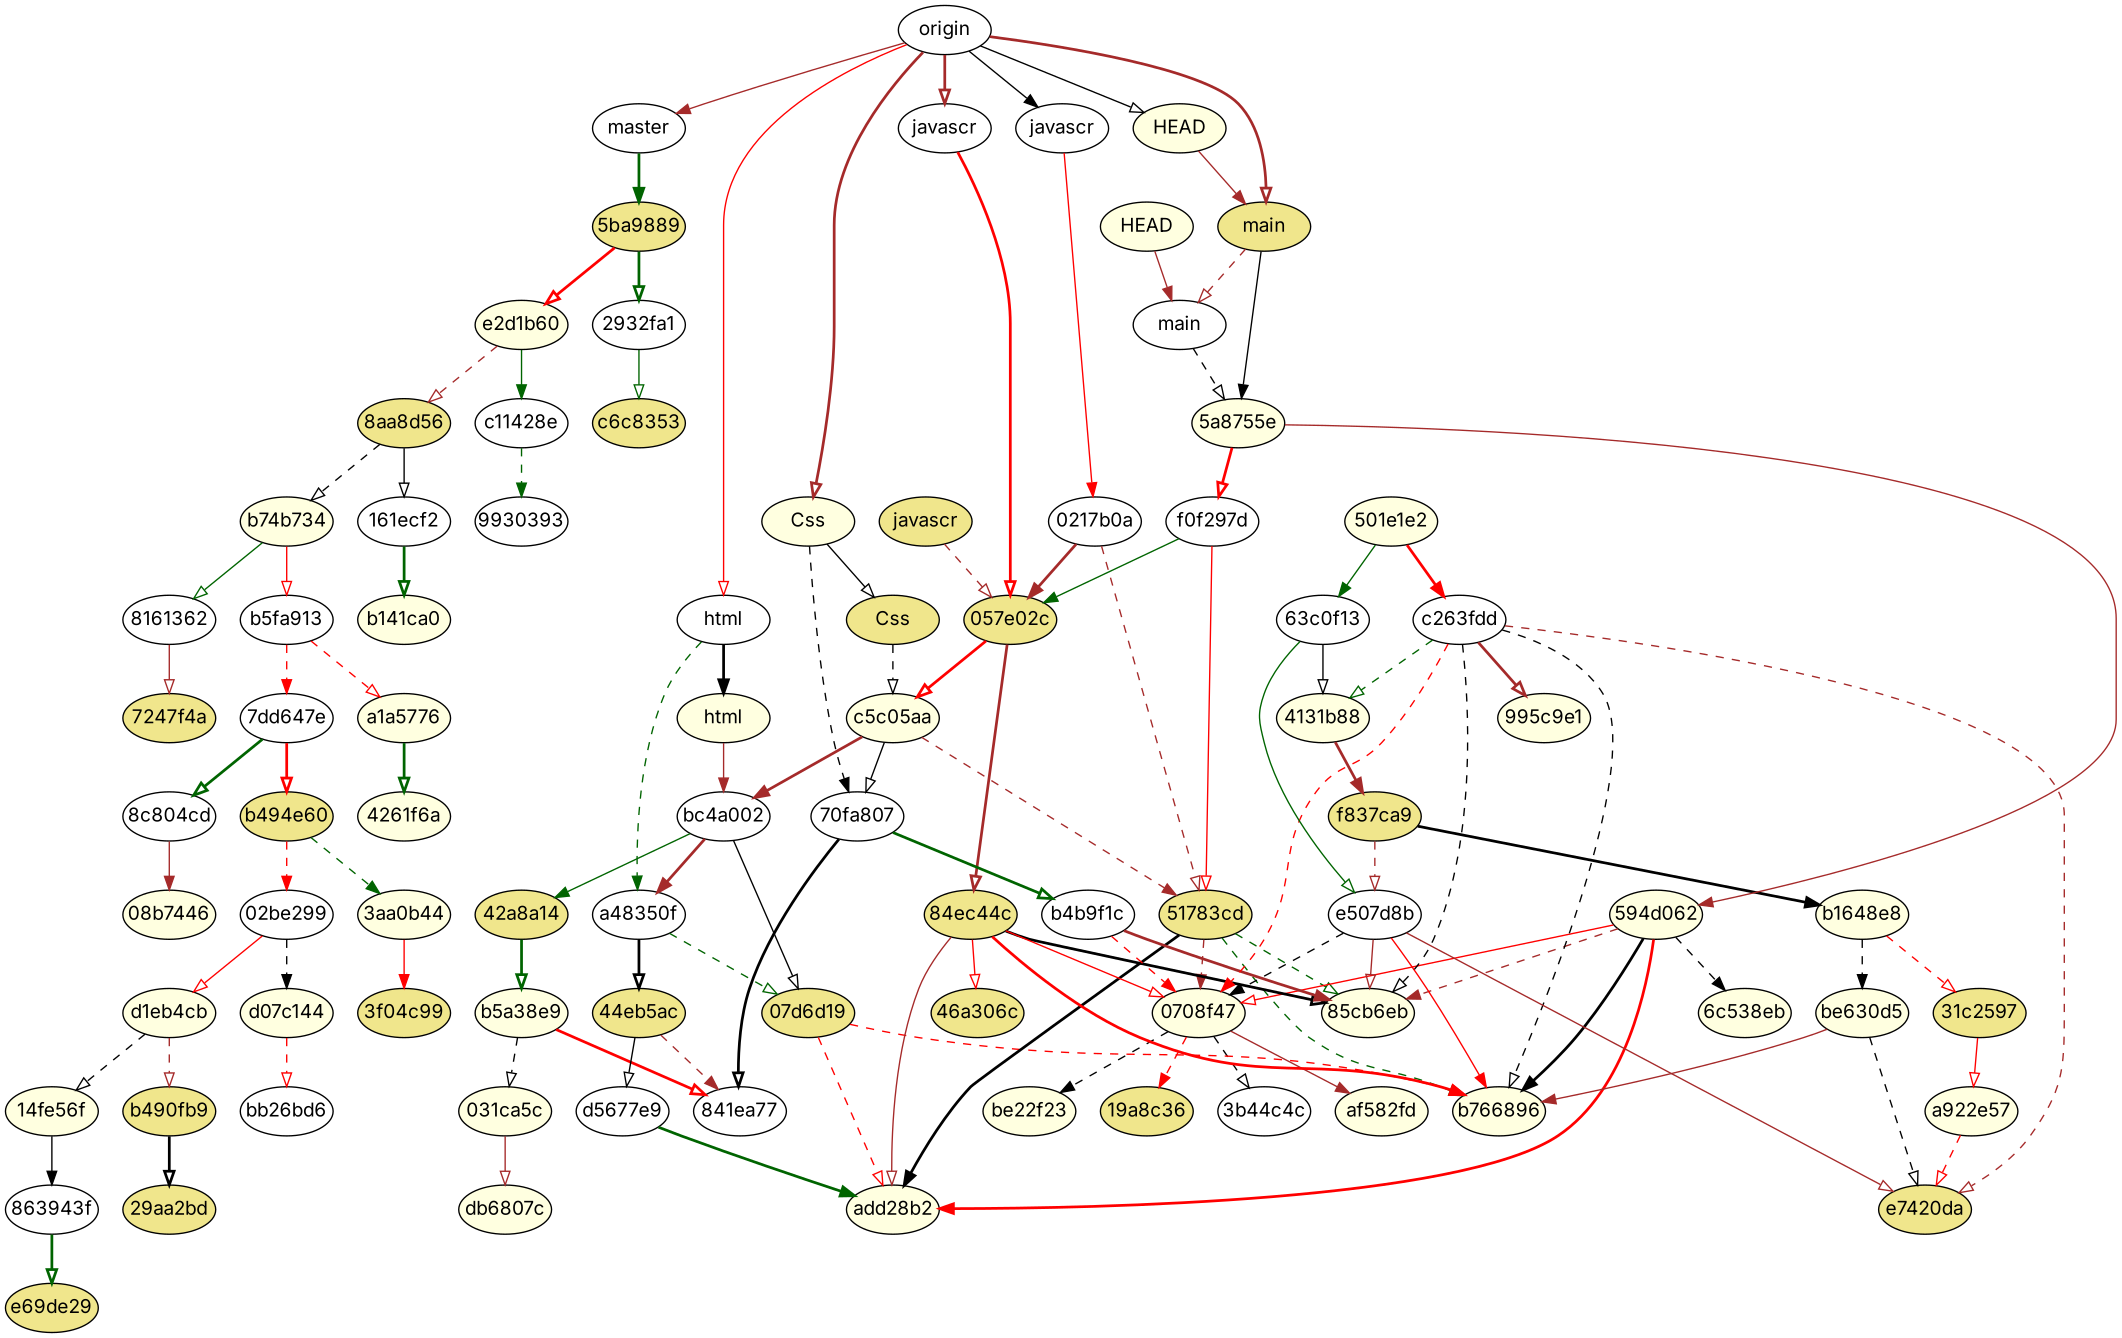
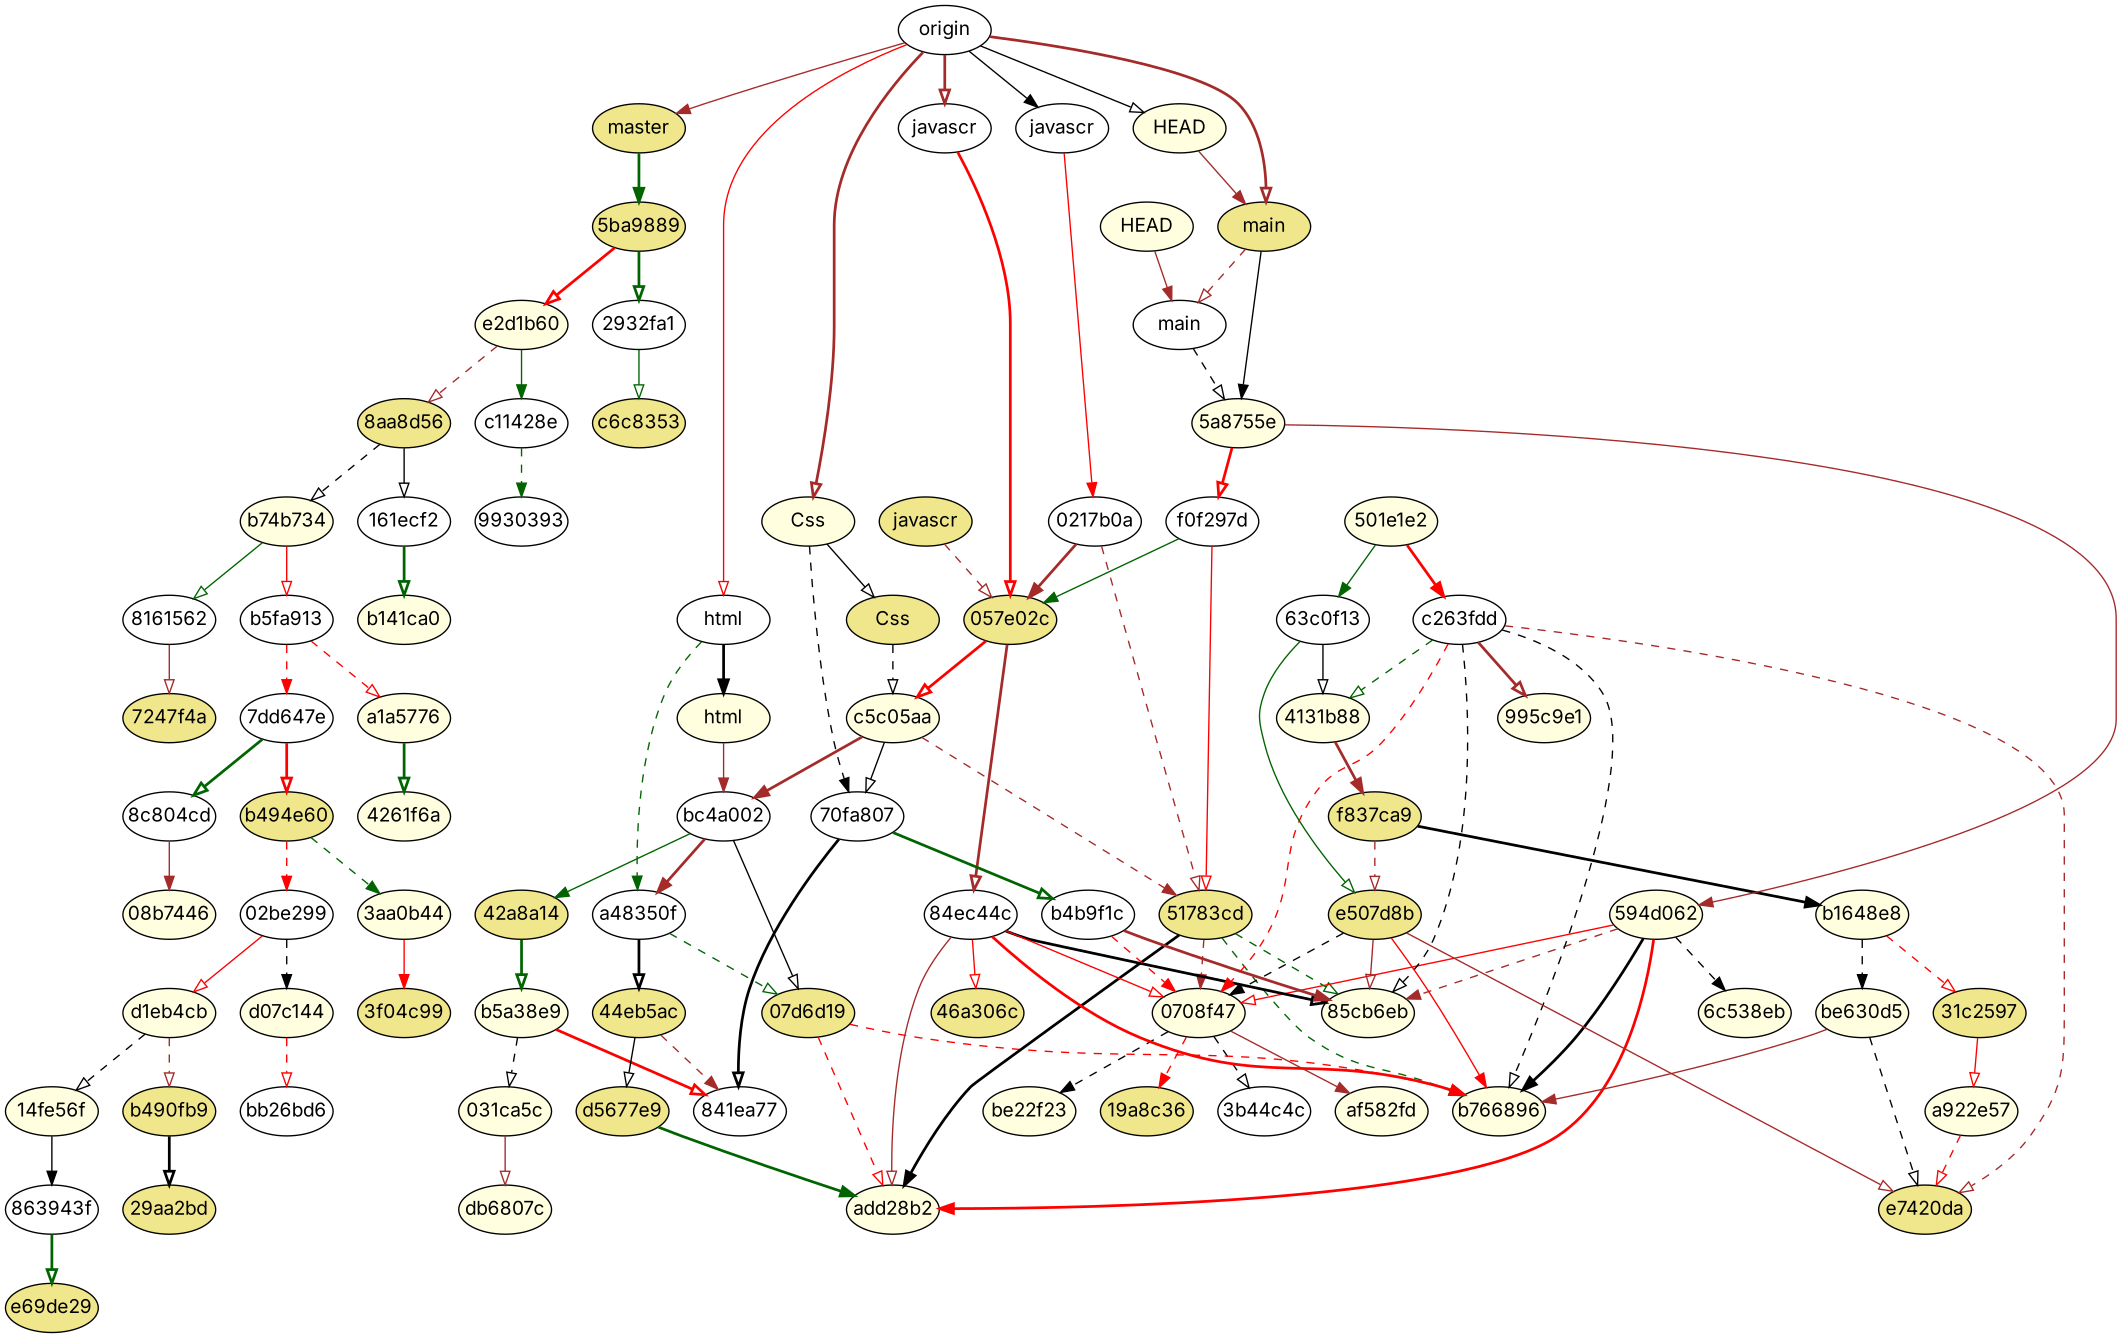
node "master": fillcolor white -> khaki
node "8161362": label "8161362" -> "8161562"
node "84ec44c": fillcolor khaki -> white
node "e507d8b": fillcolor white -> khaki
node "d5677e9": fillcolor white -> khaki
